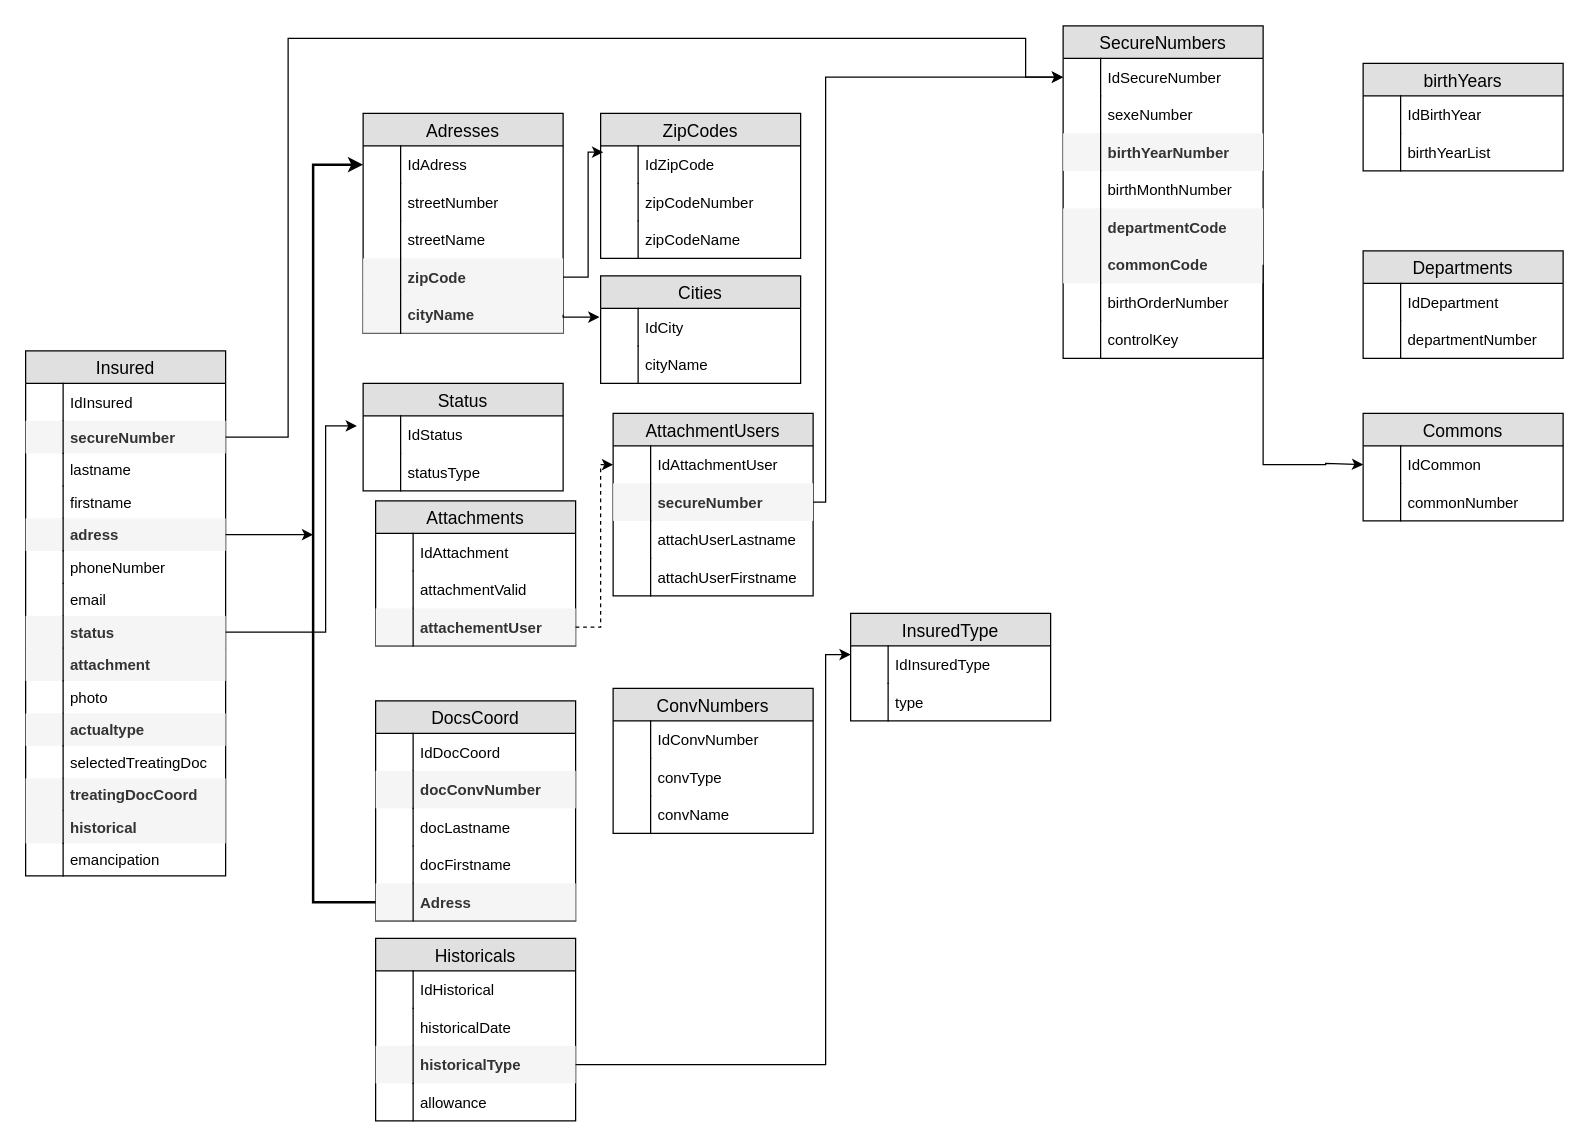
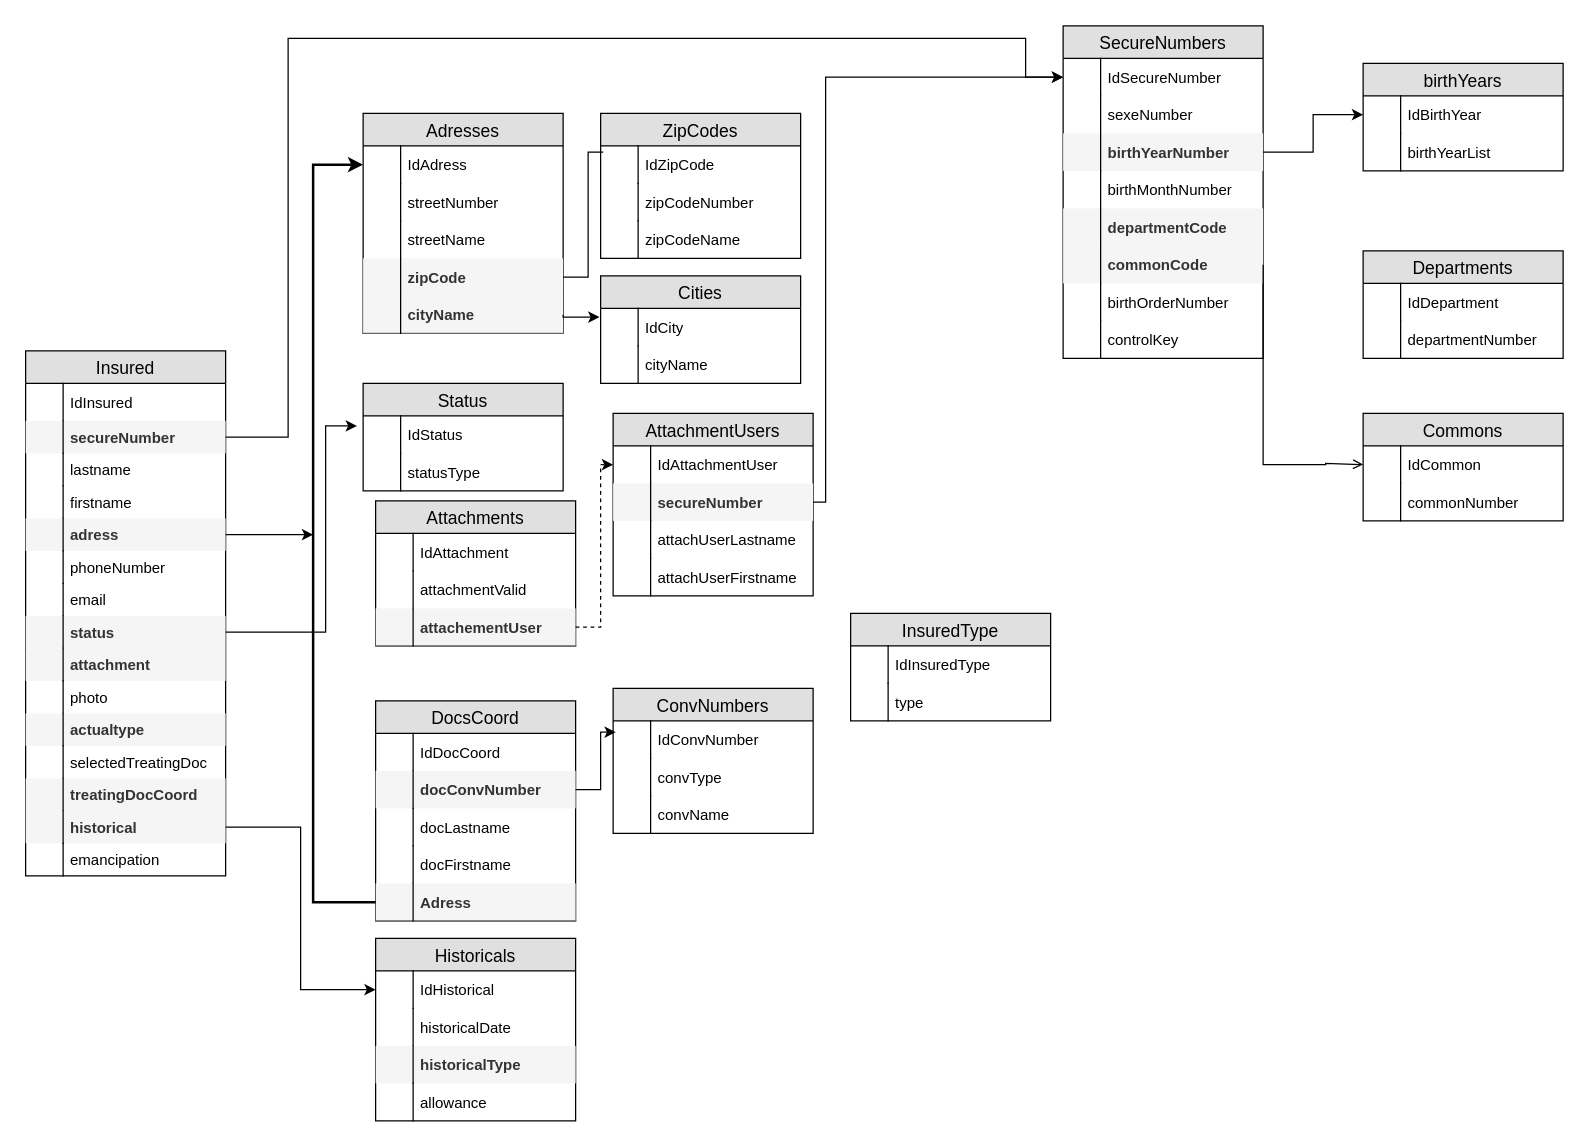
edge "birthYearNumber" -> "IdBirthYear": added
edge "zipCode" -> "IdZipCode": arrowhead classic -> none
edge "commonCode" -> "IdCommon": arrowhead classic -> open
edge "docConvNumber" -> "IdConvNumber": added
edge "historical" -> "IdHistorical": added
edge "historicalType" -> "IdInsuredType": removed
